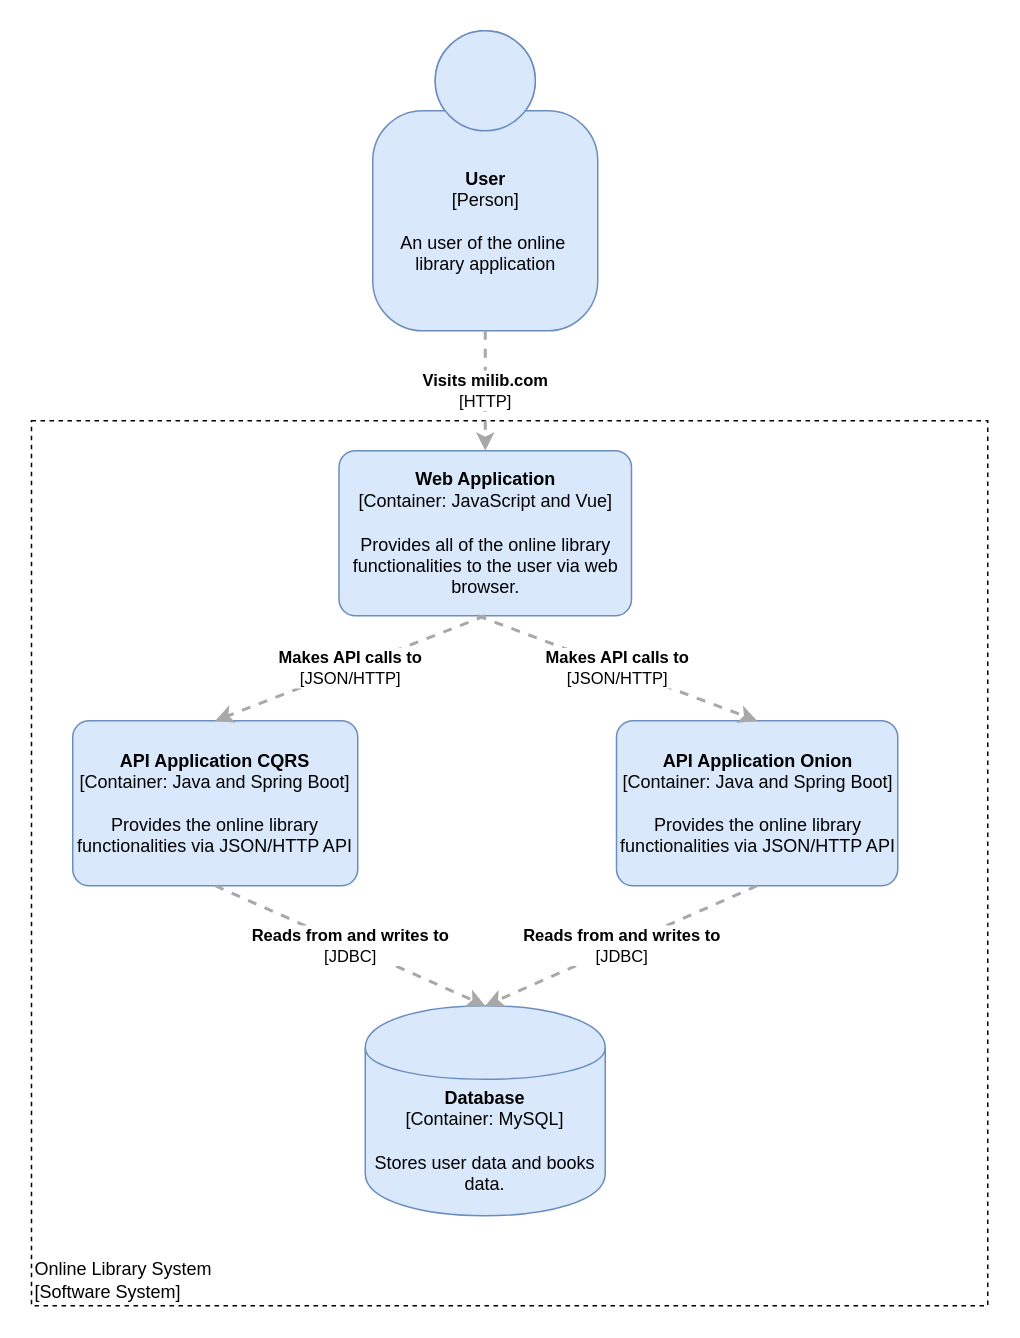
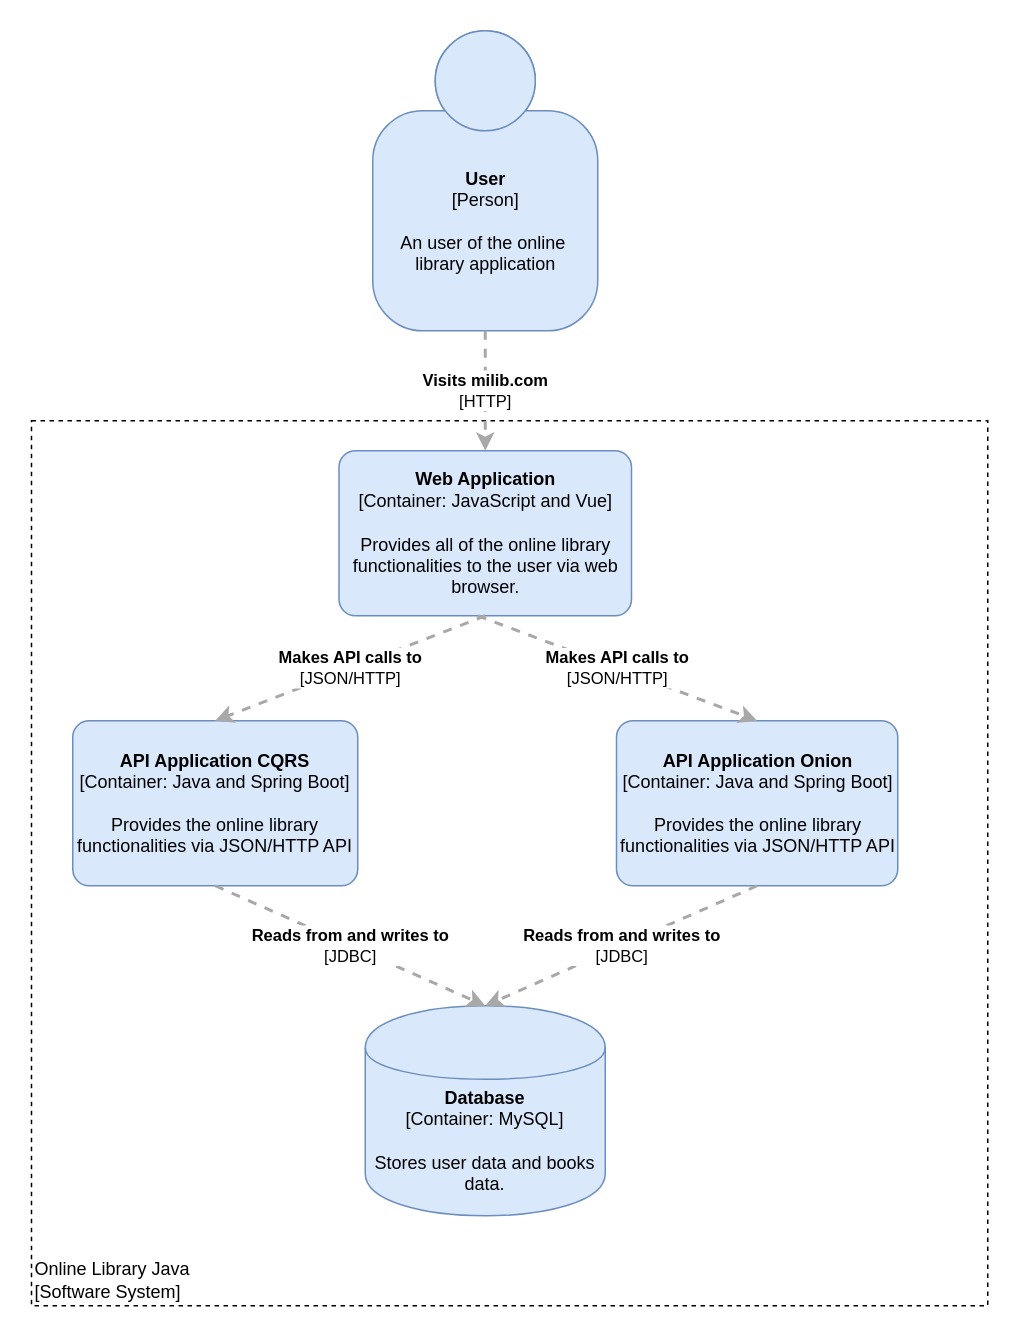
node "Online Library System [Software System]": label "Online Library System [Software System]" -> "Online Library Java [Software System]"
